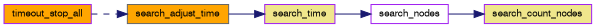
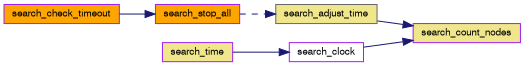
node "timeout_stop_all": label "timeout_stop_all" -> "search_stop_all"
node "search_check_timeout": added
node "search_adjust_time": fillcolor orange -> khaki
edge "search_adjust_time" -> "search_time": now "search_adjust_time" -> "search_count_nodes"
node "search_nodes": label "search_nodes" -> "search_clock"
